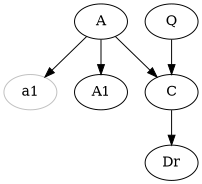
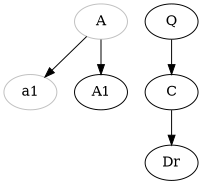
node "A": color black -> grey
edge "A" -> "C": removed
